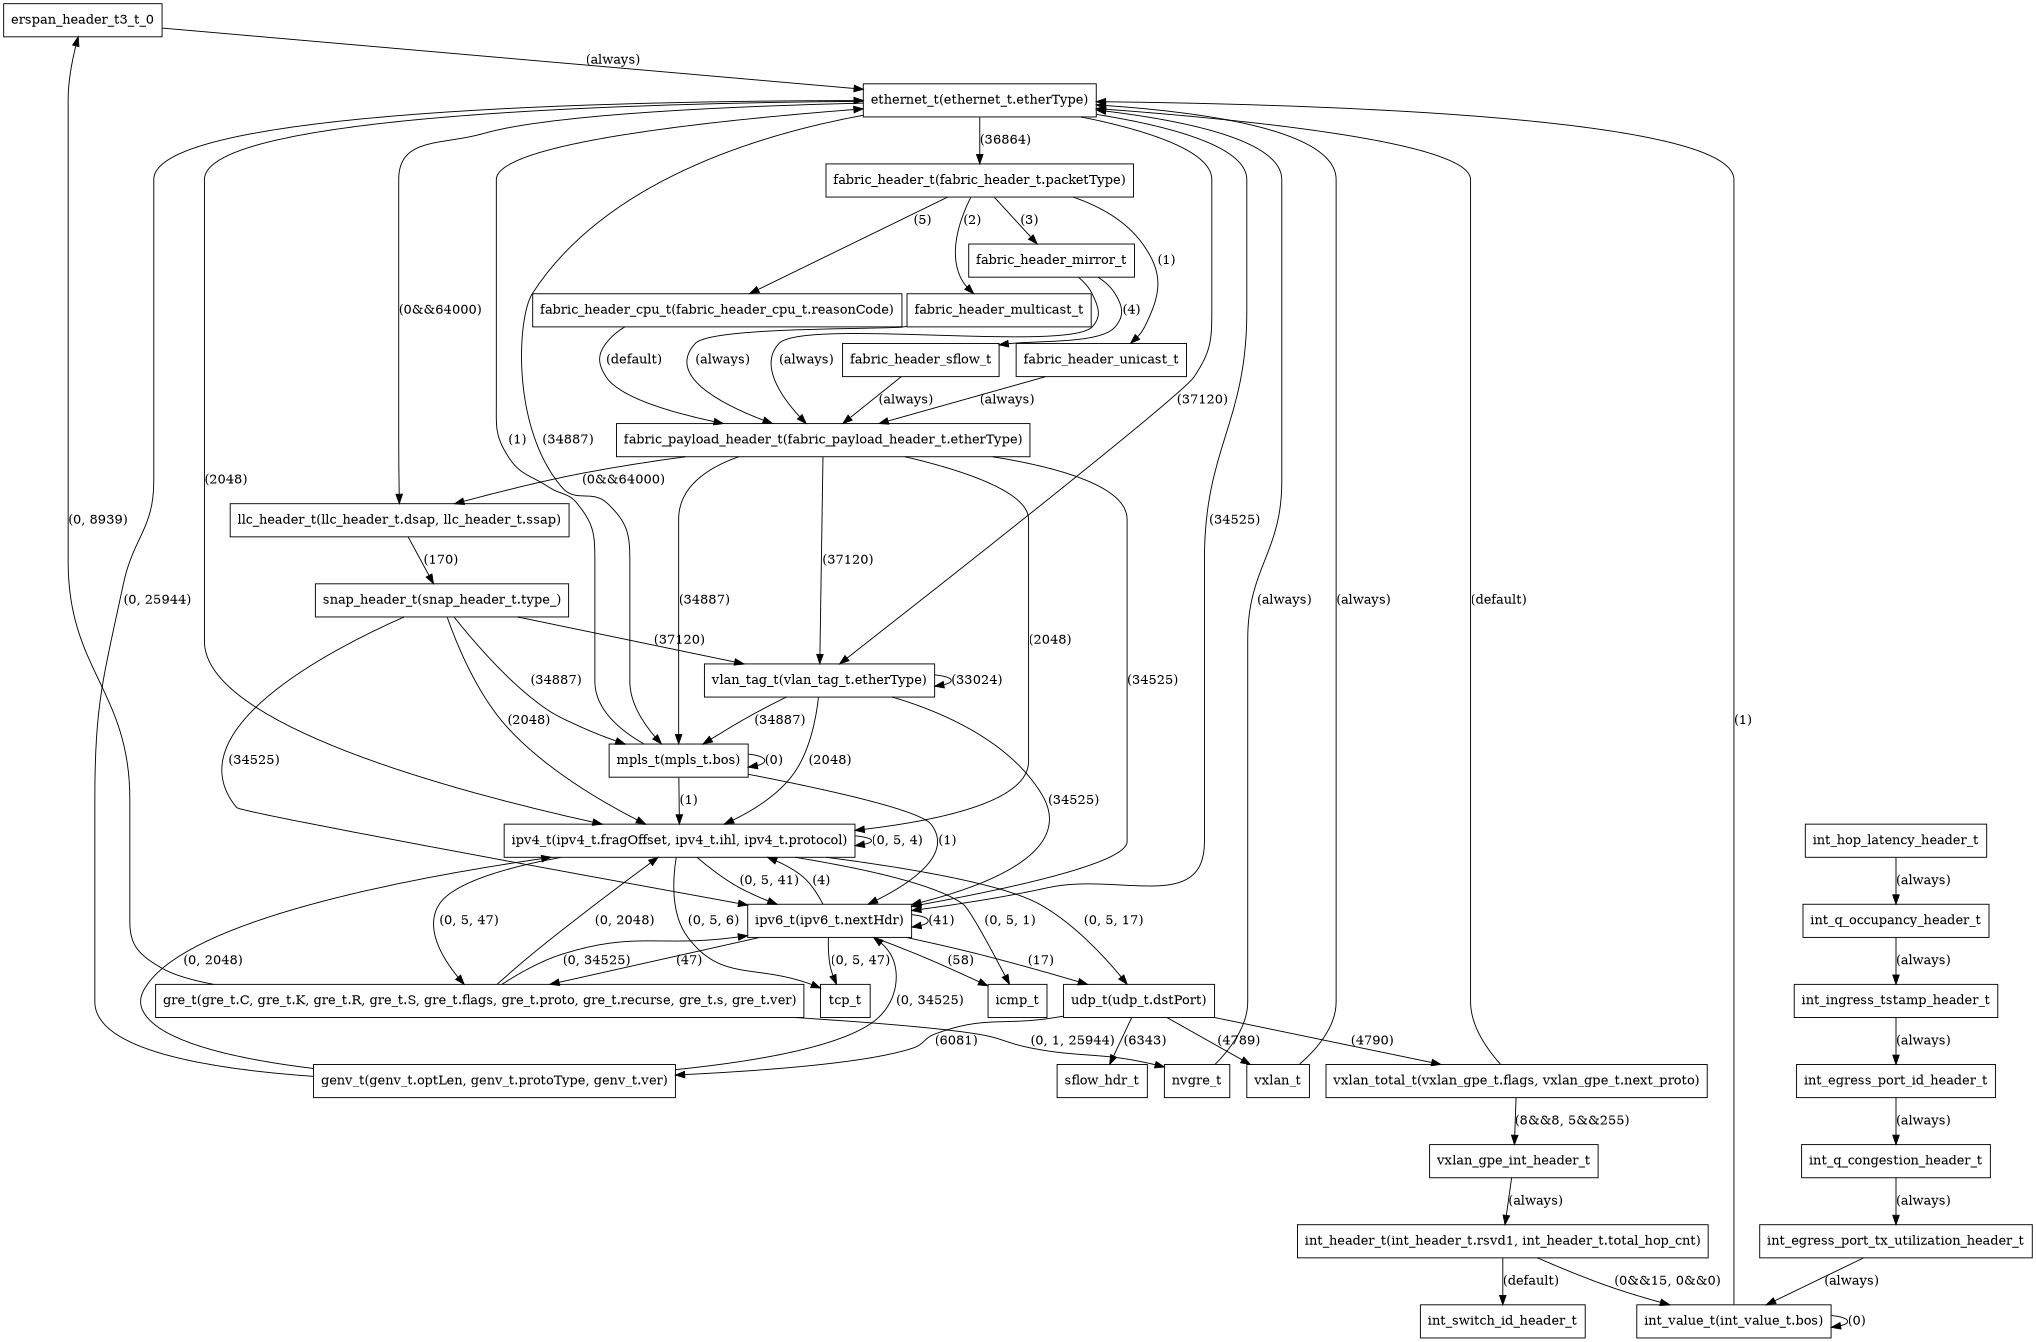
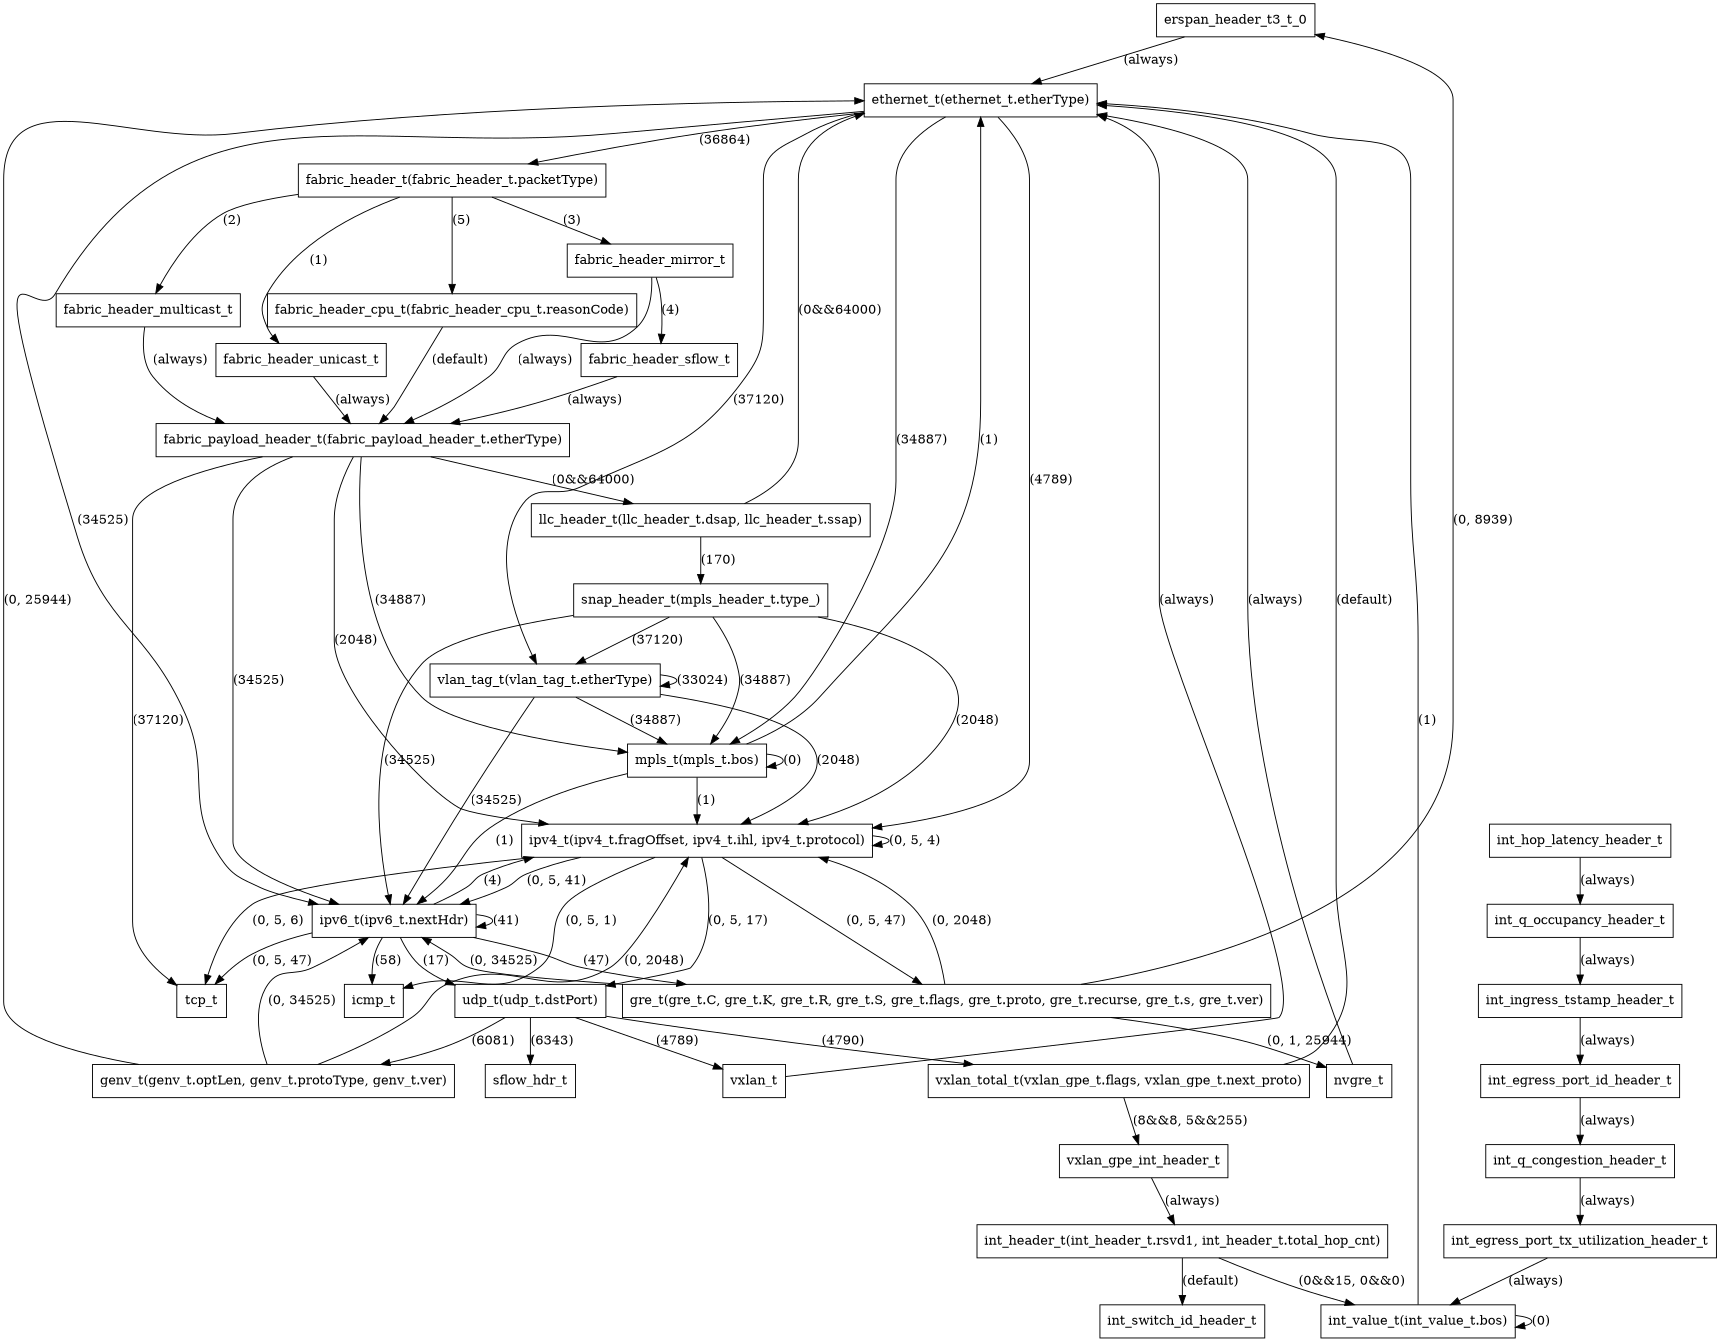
edge "ethernet_t(ethernet_t.etherType)" -> "llc_header_t(llc_header_t.dsap, llc_header_t.ssap)": reversed
edge "ethernet_t(ethernet_t.etherType)" -> "ipv4_t(ipv4_t.fragOffset, ipv4_t.ihl, ipv4_t.protocol)": label "(2048)" -> "(4789)"
edge "fabric_payload_header_t(fabric_payload_header_t.etherType)" -> "vlan_tag_t(vlan_tag_t.etherType)": now "fabric_payload_header_t(fabric_payload_header_t.etherType)" -> "tcp_t"
node "snap_header_t(snap_header_t.type_)": label "snap_header_t(snap_header_t.type_)" -> "snap_header_t(mpls_header_t.type_)"
